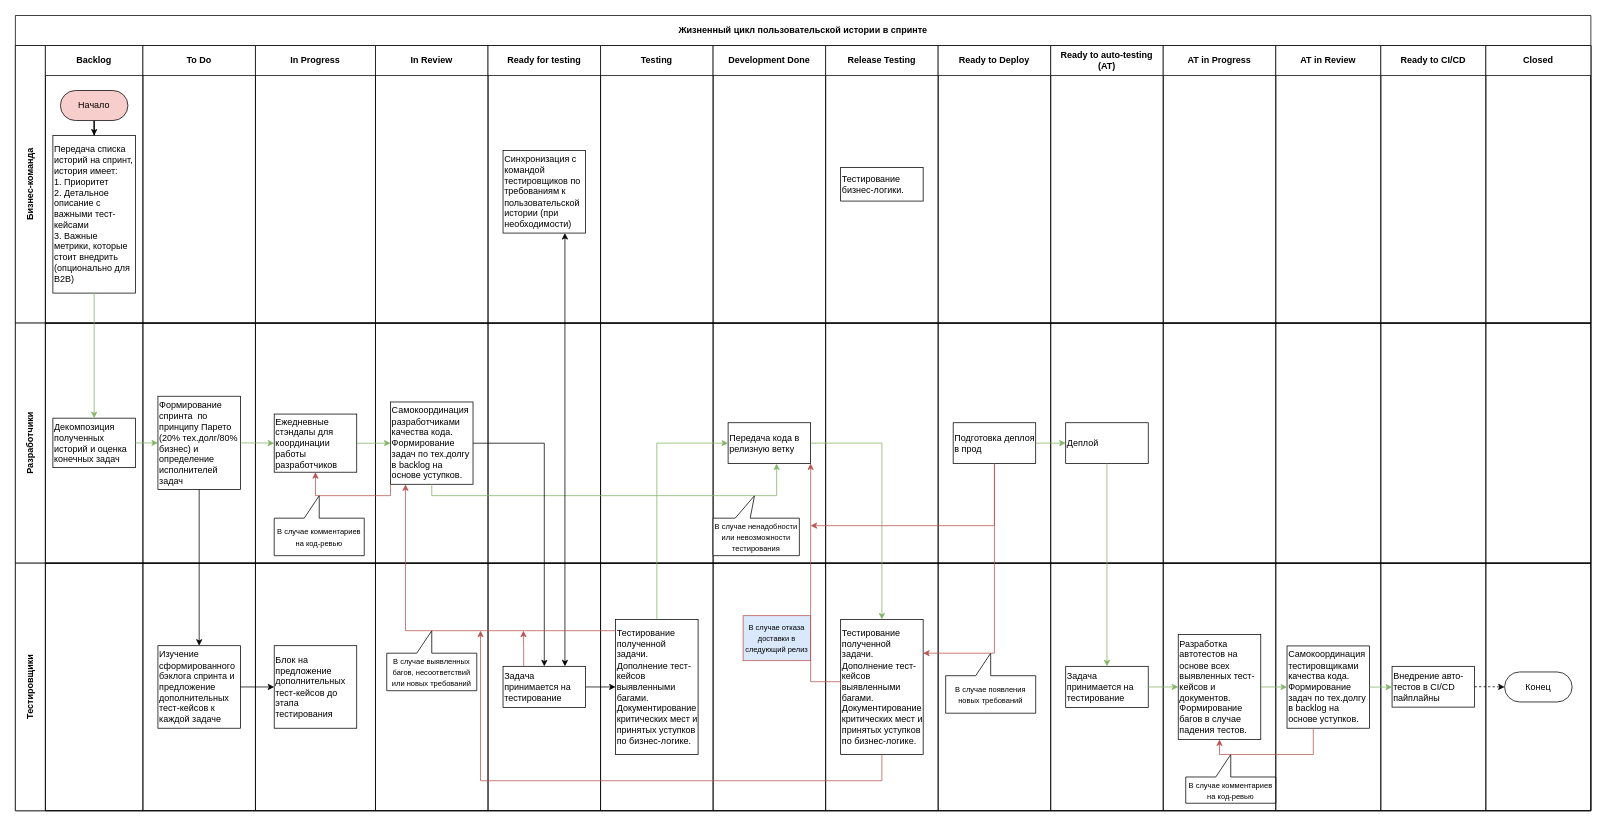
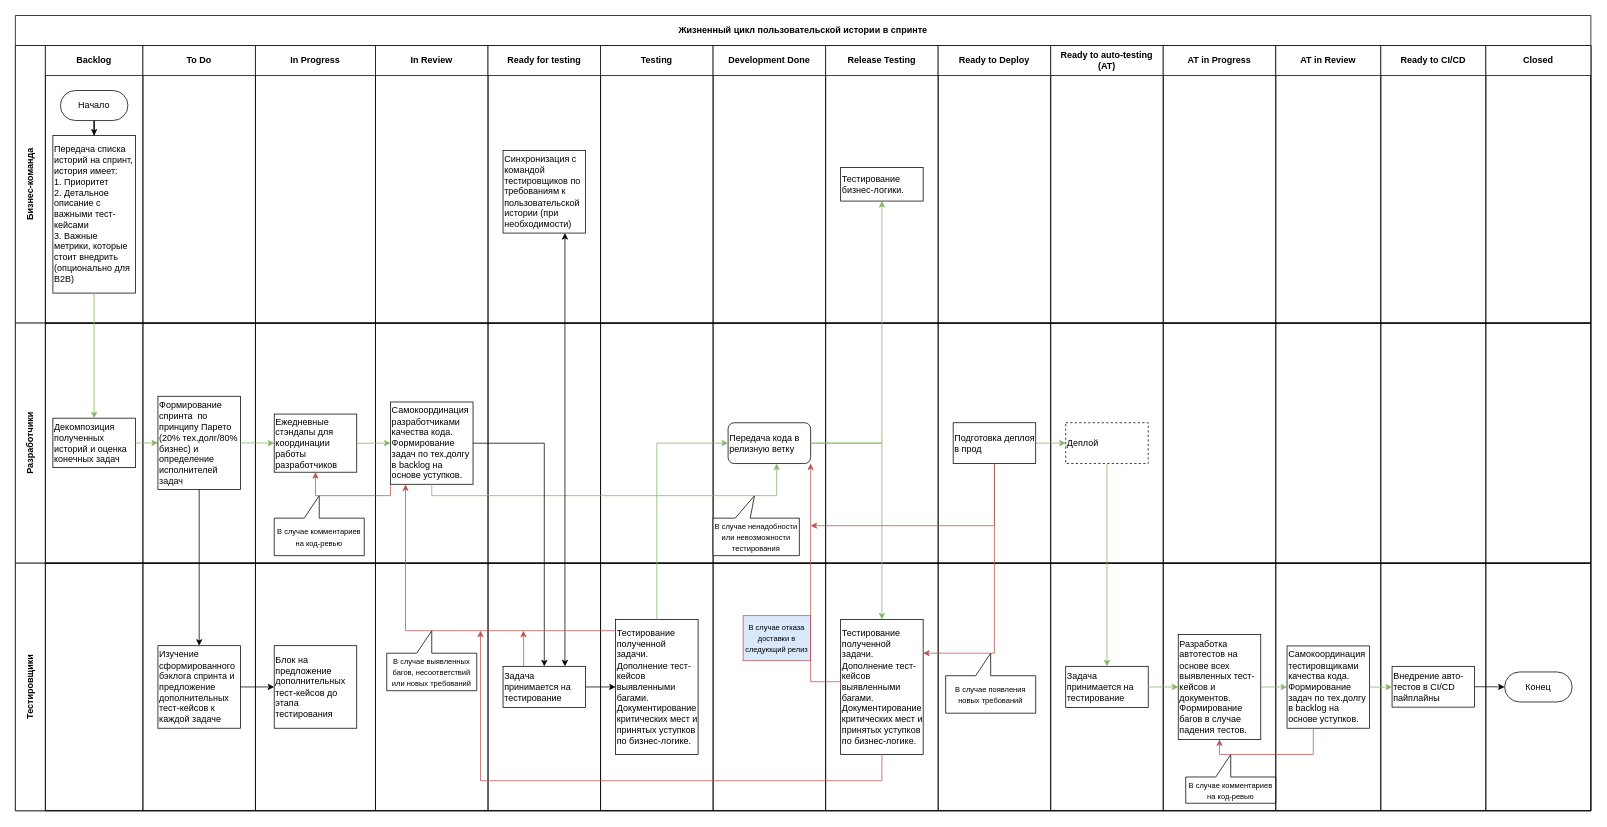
node "Начало": fillcolor #f8cecc -> #ffffff
edge "Передача кода в релизную ветку" -> "Тестирование бизнес-логики.": added
node "Передача кода в релизную ветку": shape rectangle -> rounded rectangle
node "Деплой": style solid -> dashed
edge "Внедрение авто-тестов в CI/CD пайплайны" -> "Конец": style dashed -> solid
